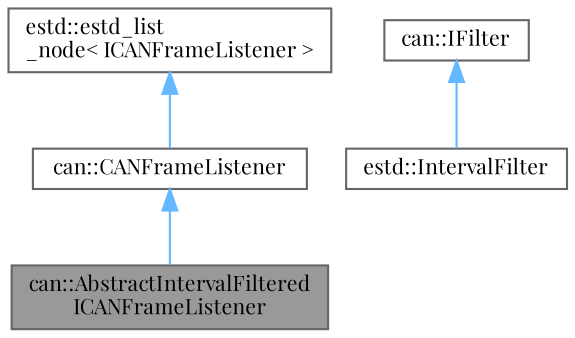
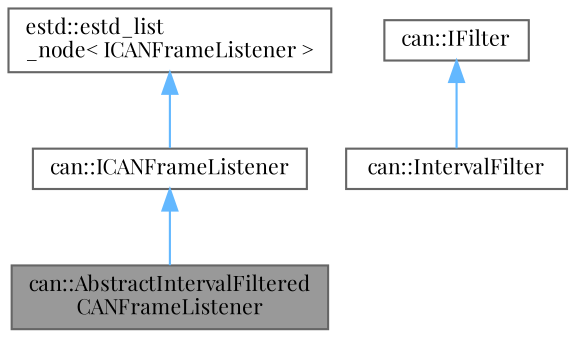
node "can::CANFrameListener": label "can::CANFrameListener" -> "can::ICANFrameListener"
node "estd::IntervalFilter": label "estd::IntervalFilter" -> "can::IntervalFilter"
node "can::AbstractIntervalFiltered ICANFrameListener": label "can::AbstractIntervalFiltered ICANFrameListener" -> "can::AbstractIntervalFiltered CANFrameListener"
